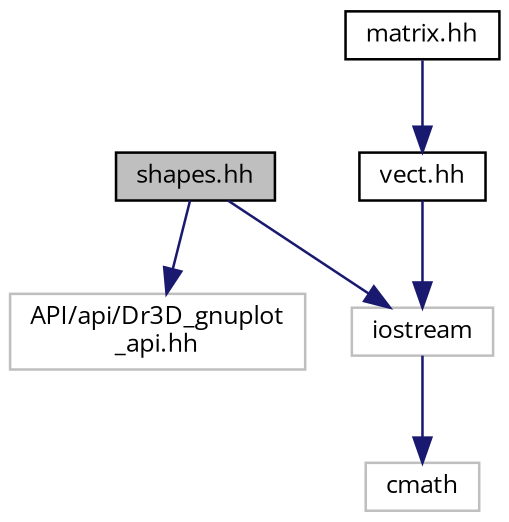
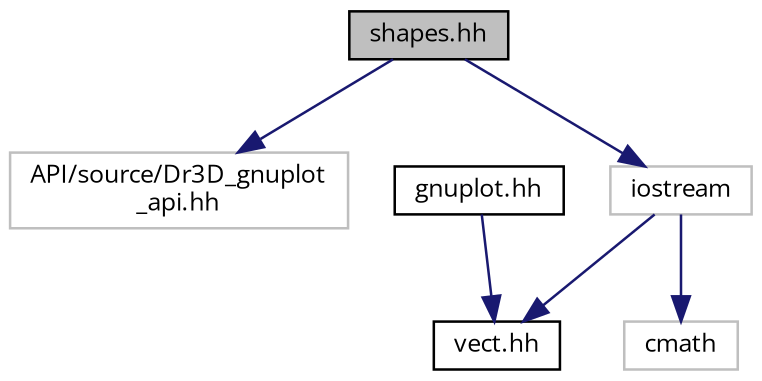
node "matrix.hh": label "matrix.hh" -> "gnuplot.hh"
edge "vect.hh" -> "iostream": reversed
node "API/api/Dr3D_gnuplot _api.hh": label "API/api/Dr3D_gnuplot _api.hh" -> "API/source/Dr3D_gnuplot _api.hh"
